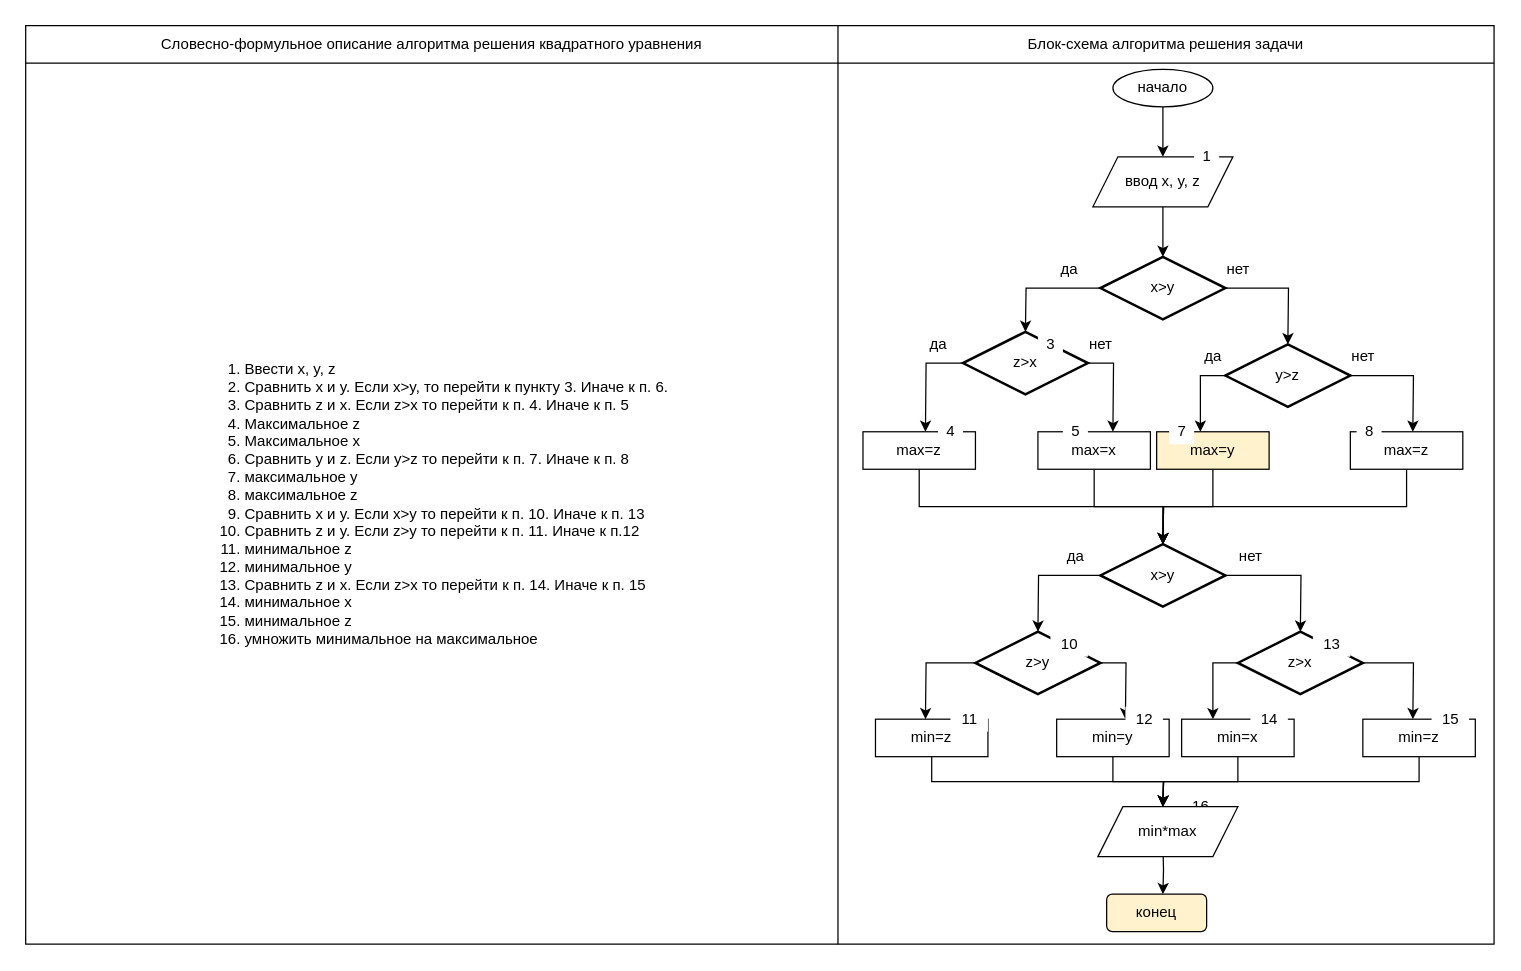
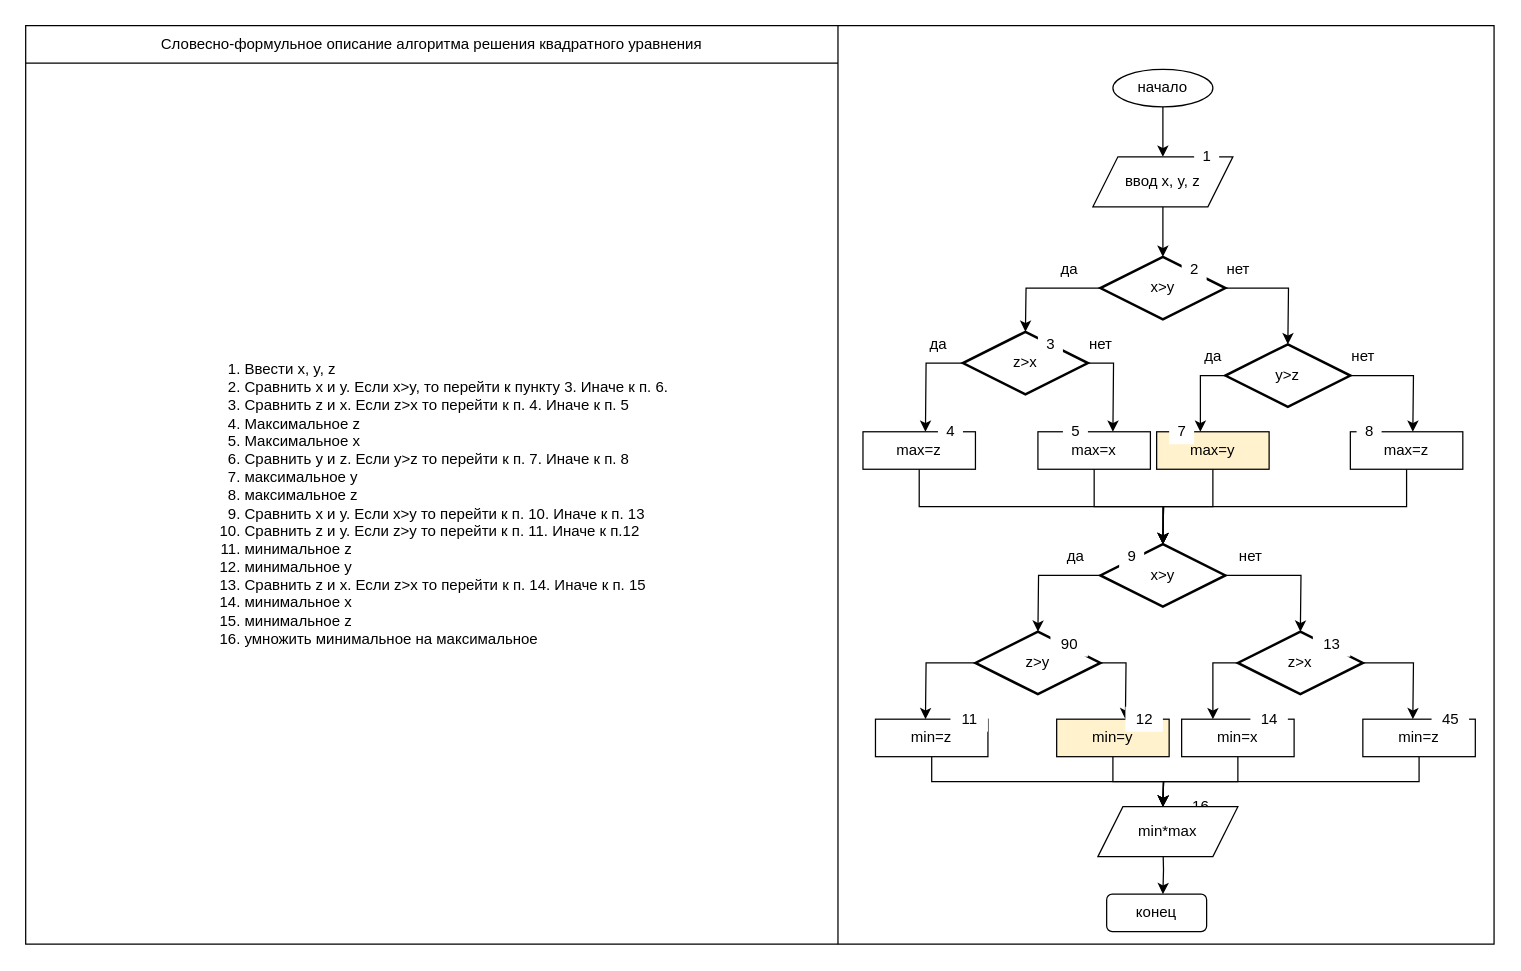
node "Блок-схема алгоритма решения задачи": removed
node "2": added
node "9": added
node "10": label "10" -> "90"
node "15": label "15" -> "45"
node "min=y": fillcolor #ffffff -> #fff2cc
node "конец": fillcolor #fff2cc -> #ffffff
